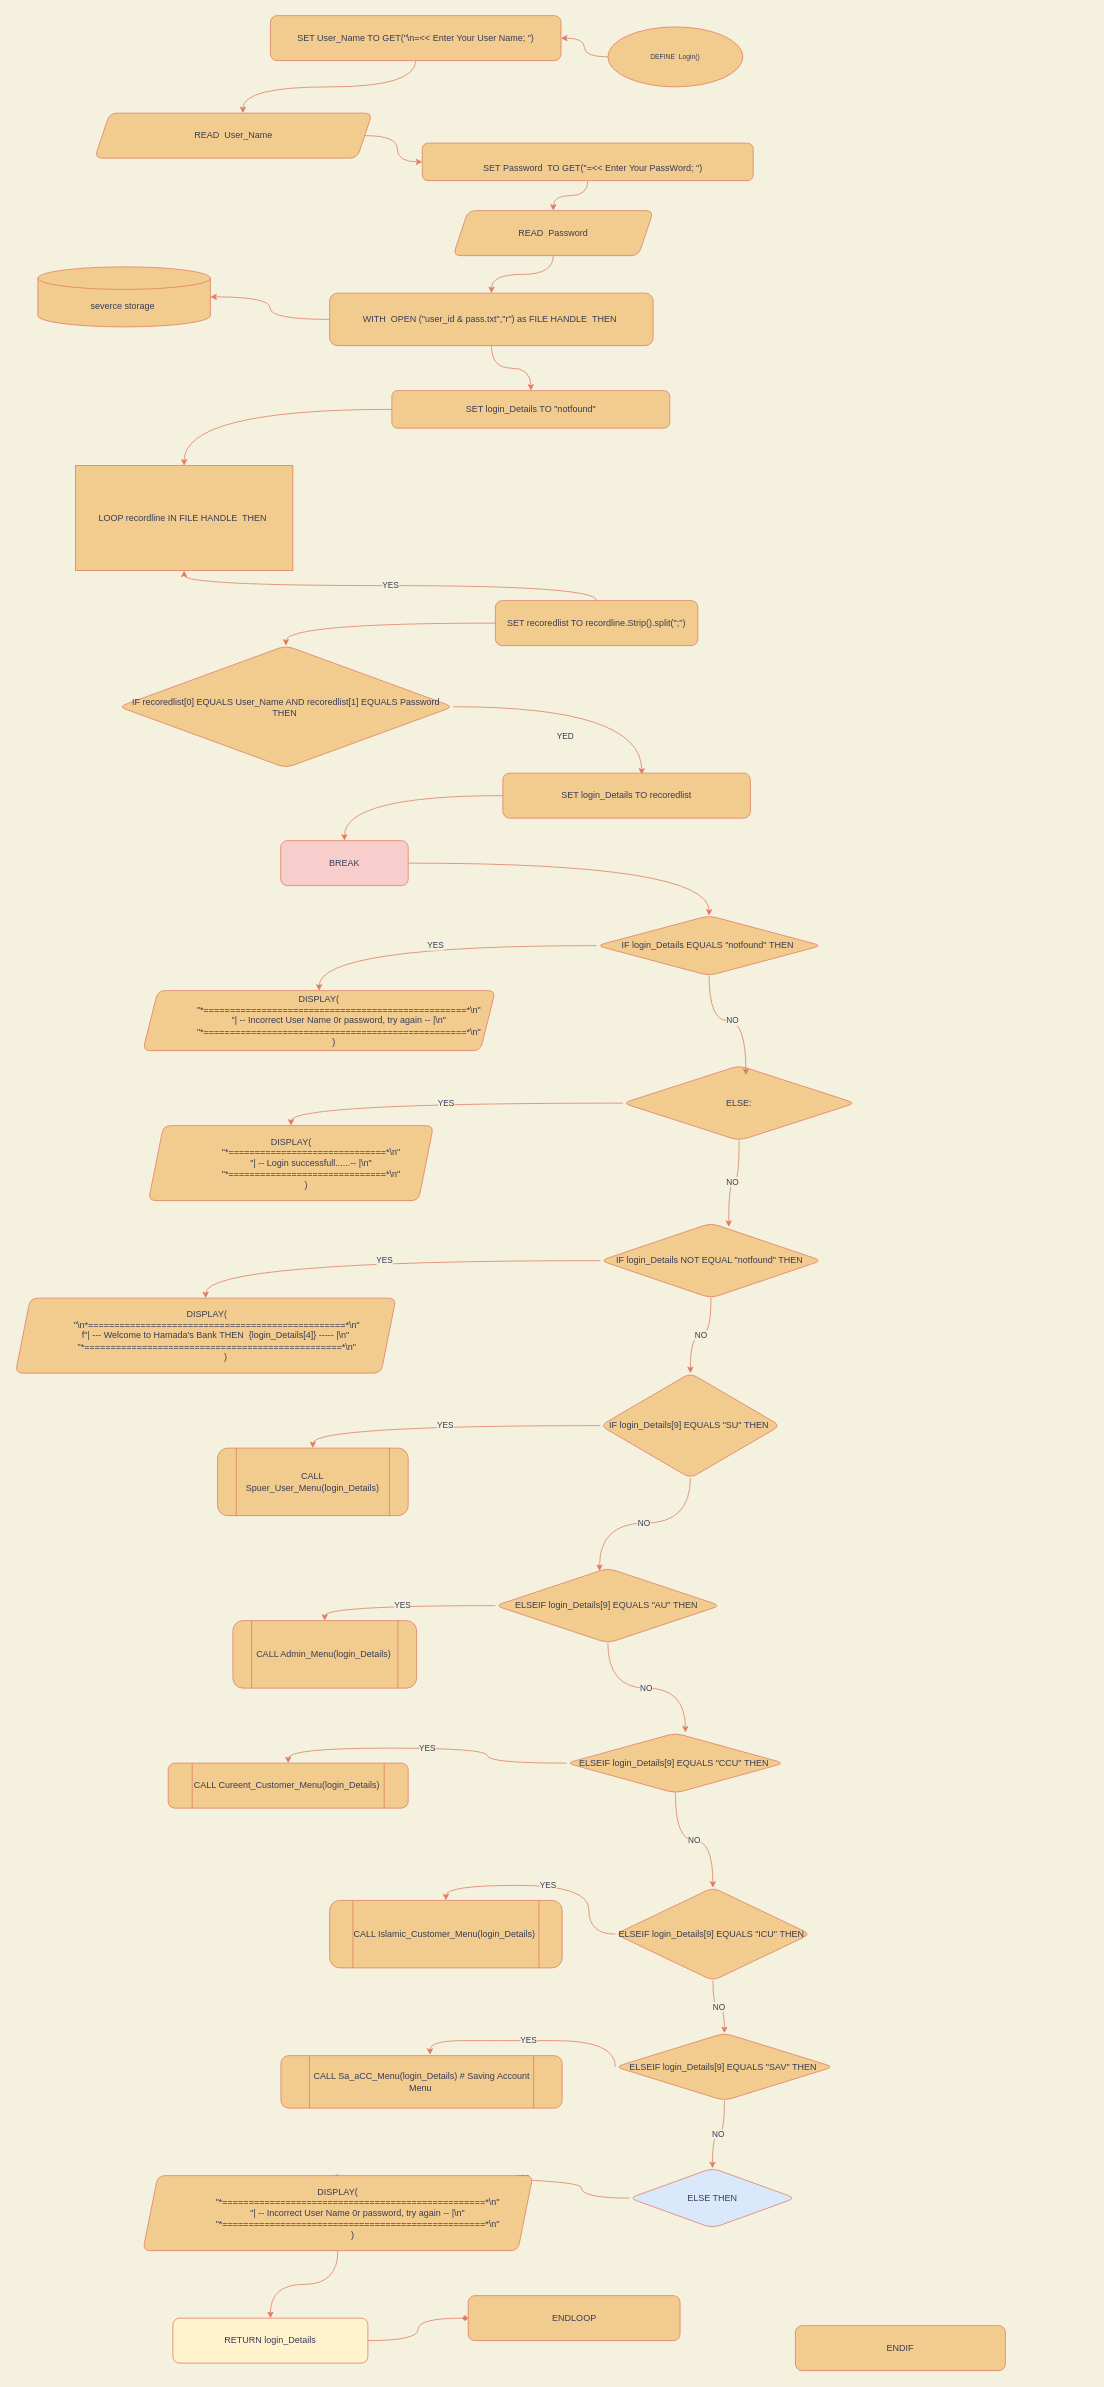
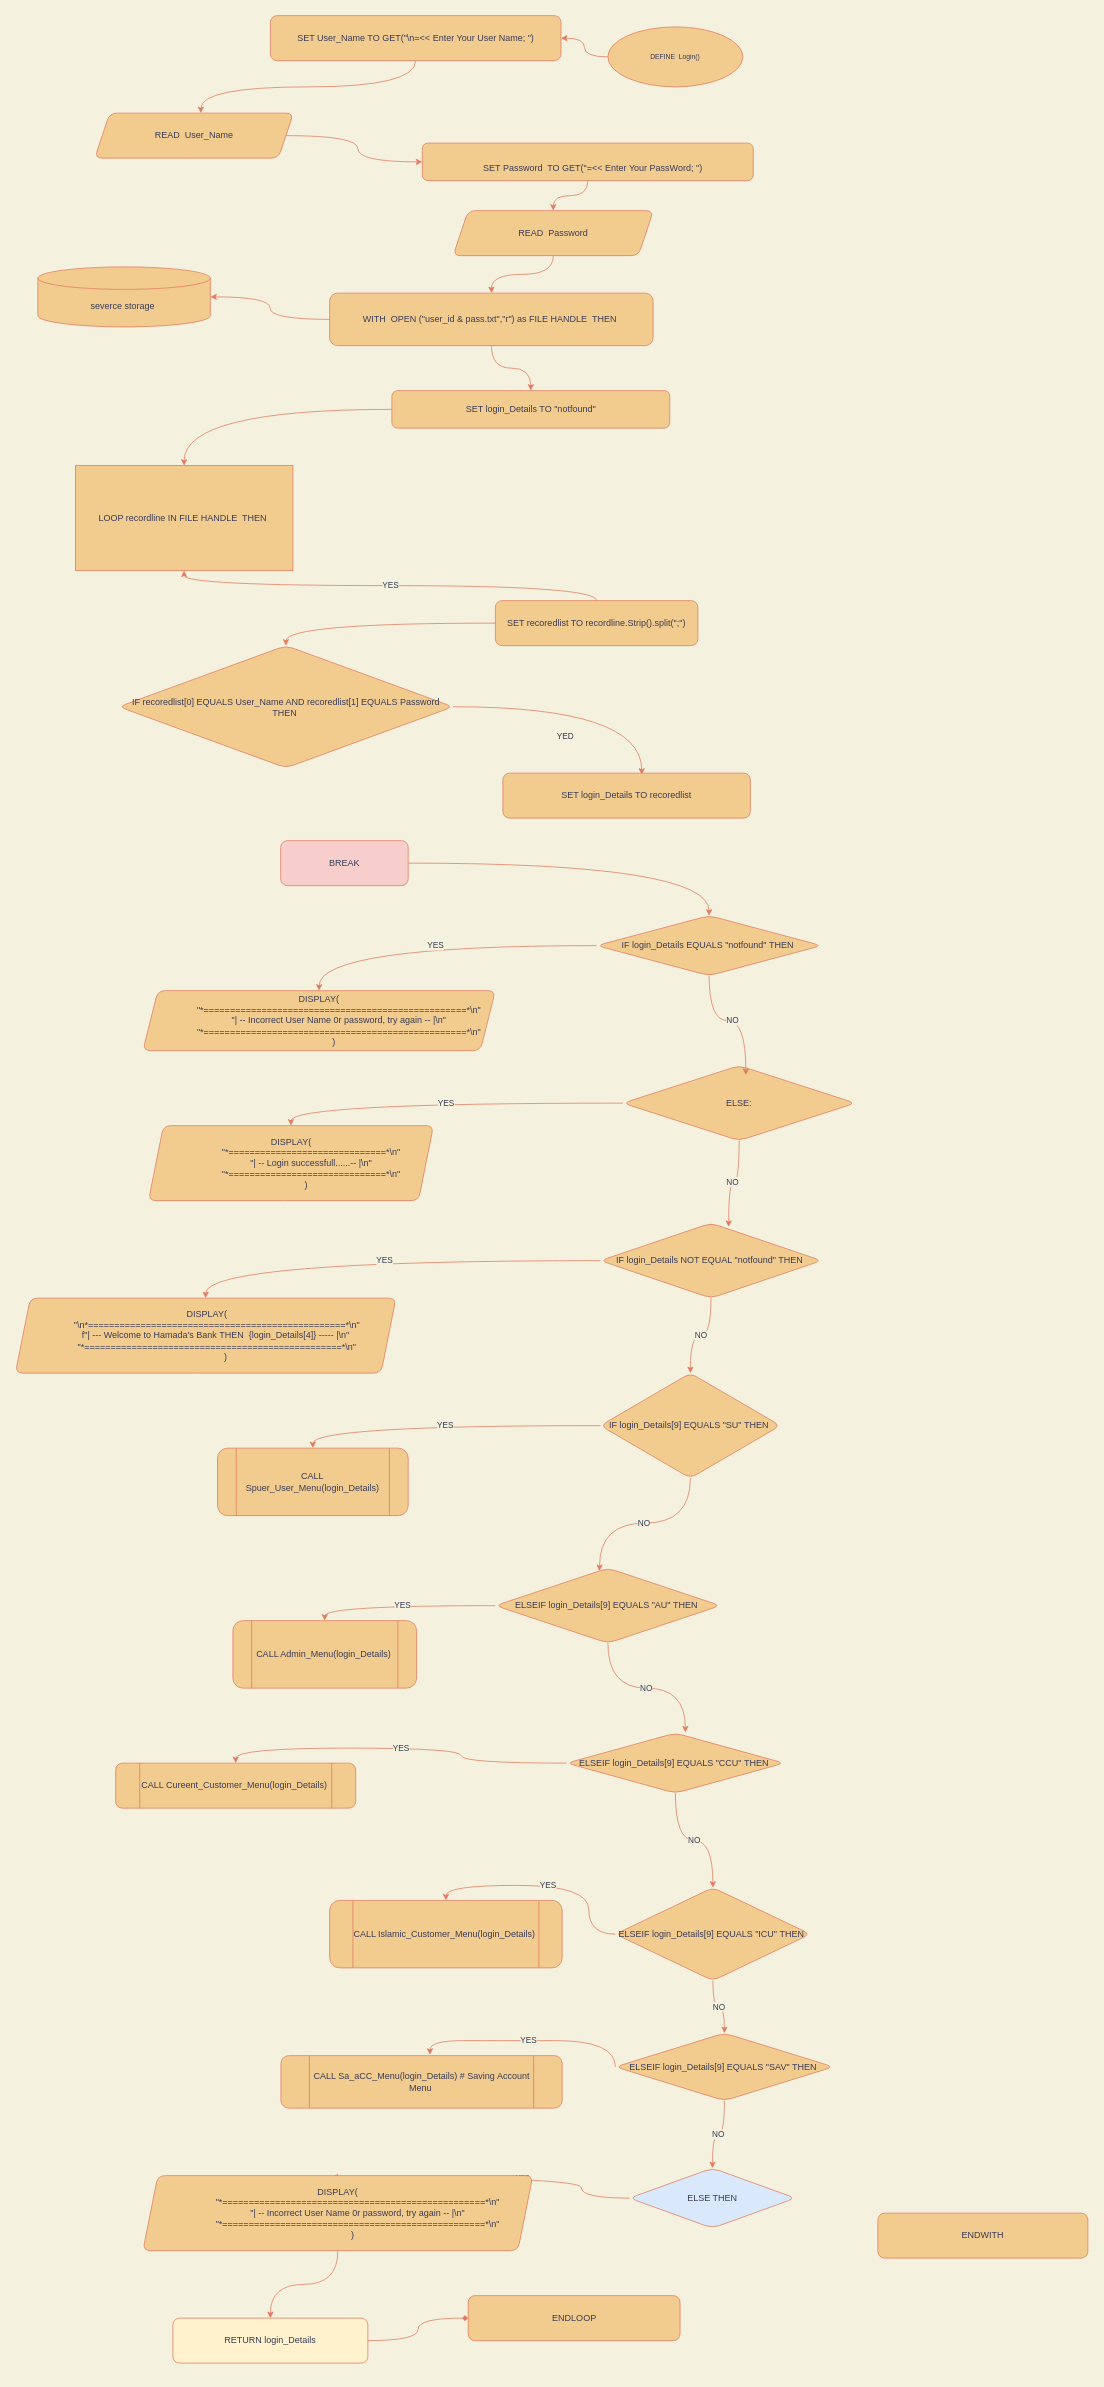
node "READ User_Name": size 278x45 -> 199x45
edge "SET login_Details TO recoredlist" -> "BREAK": removed
node "CALL Cureent_Customer_Menu(login_Details)": moved (288, 1785) -> (236, 1785)
node "ENDWITH": added
node "ENDIF": removed
